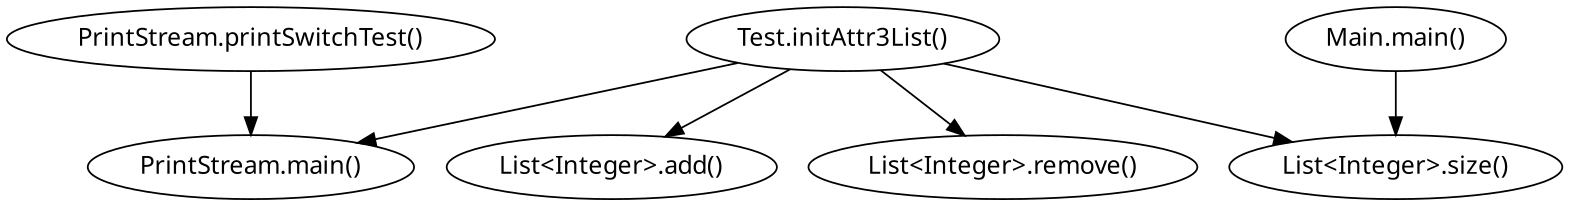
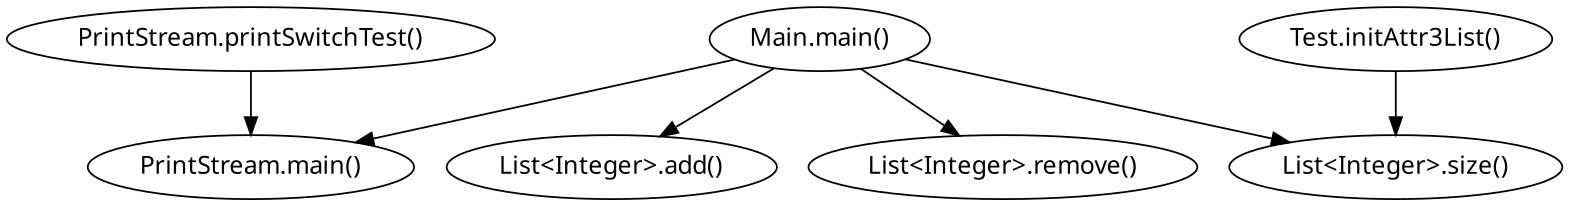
edge "Test.initAttr3List()" -> "List<Integer>.remove()": now "Main.main()" -> "List<Integer>.remove()"
edge "Test.initAttr3List()" -> "List<Integer>.add()": now "Main.main()" -> "List<Integer>.add()"
edge "Test.initAttr3List()" -> "PrintStream.main()": now "Main.main()" -> "PrintStream.main()"
